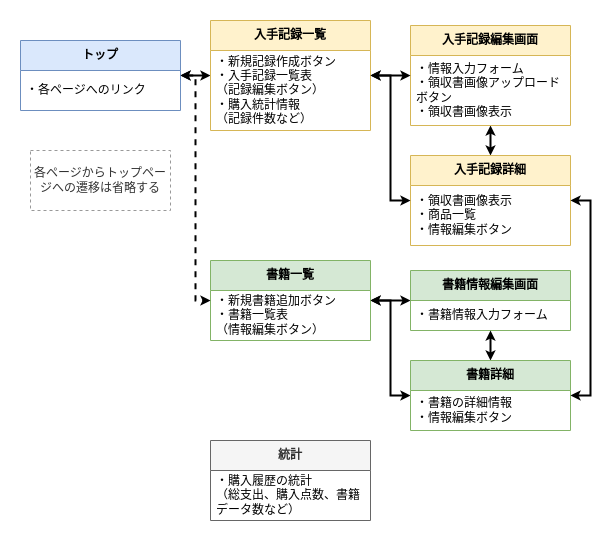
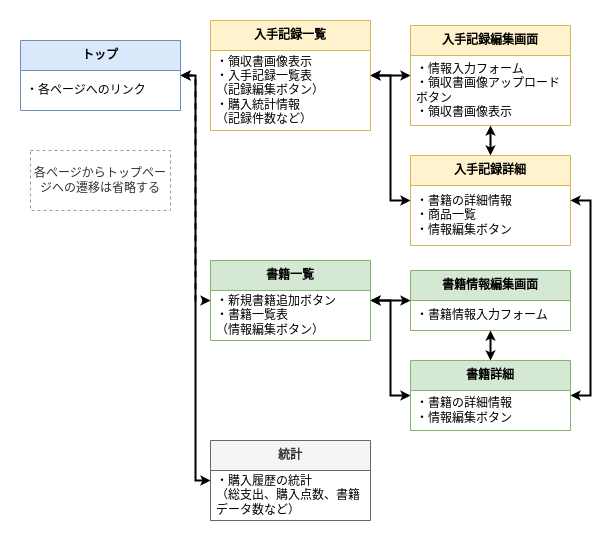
edge "トップ" -- "入手記録一覧": removed
node "・新規記録作成ボタン ・入手記録一覧表 （記録編集ボタン） ・購入統計情報 （記録件数など）": label "・新規記録作成ボタン ・入手記録一覧表 （記録編集ボタン） ・購入統計情報 （記録件数など）" -> "・領収書画像表示 ・入手記録一覧表 （記録編集ボタン） ・購入統計情報 （記録件数など）"
node "・領収書画像表示 ・商品一覧 ・情報編集ボタン": label "・領収書画像表示 ・商品一覧 ・情報編集ボタン" -> "・書籍の詳細情報 ・商品一覧 ・情報編集ボタン"
edge "トップ" -- "統計": added
